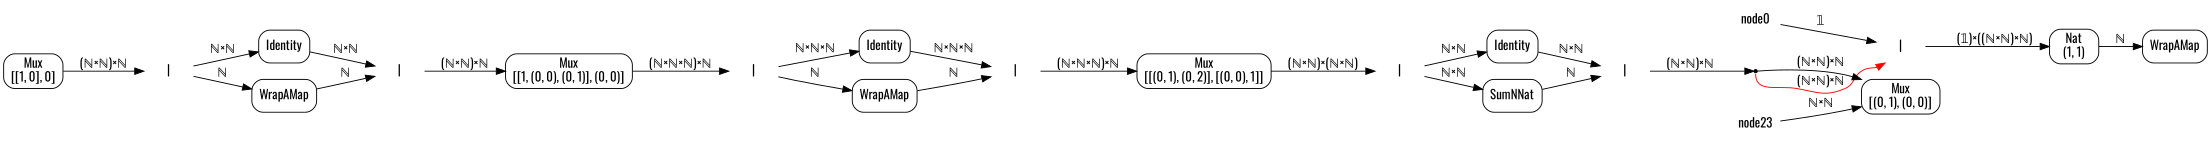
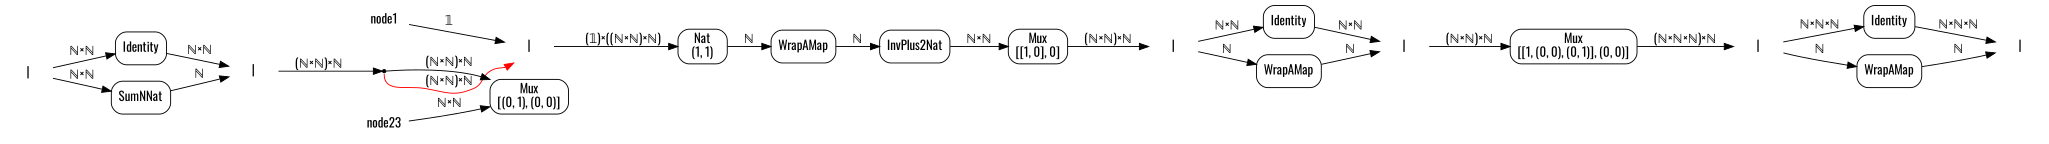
node "node0": label "node0" -> "node1"
node "InvPlus2Nat": added
node "Mux [[(0, 1), (0, 2)], [(0, 0), 1]]": removed
